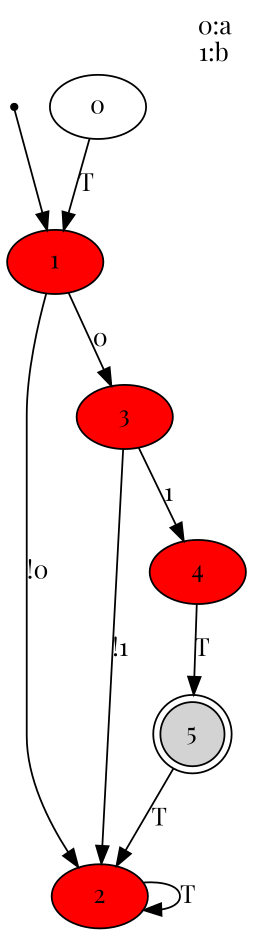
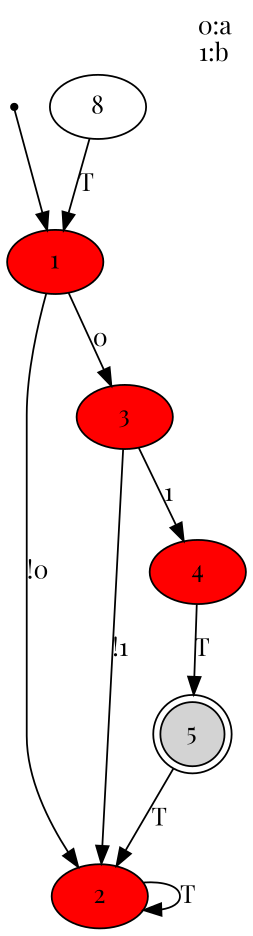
node "0": label "0" -> "8"
